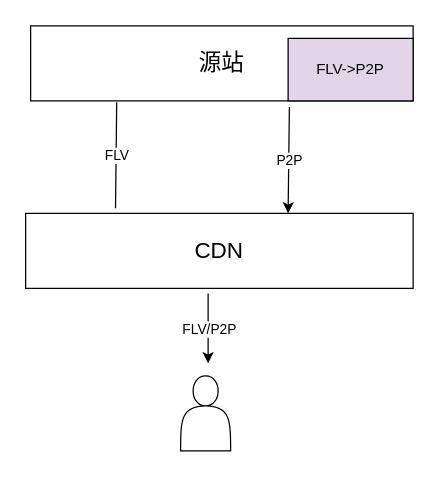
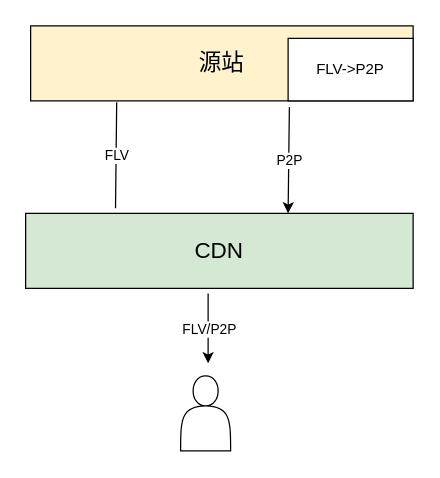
node "源站": fillcolor #ffffff -> #fff2cc
node "FLV->P2P": fillcolor #e1d5e7 -> #ffffff
node "CDN": fillcolor #ffffff -> #d5e8d4
